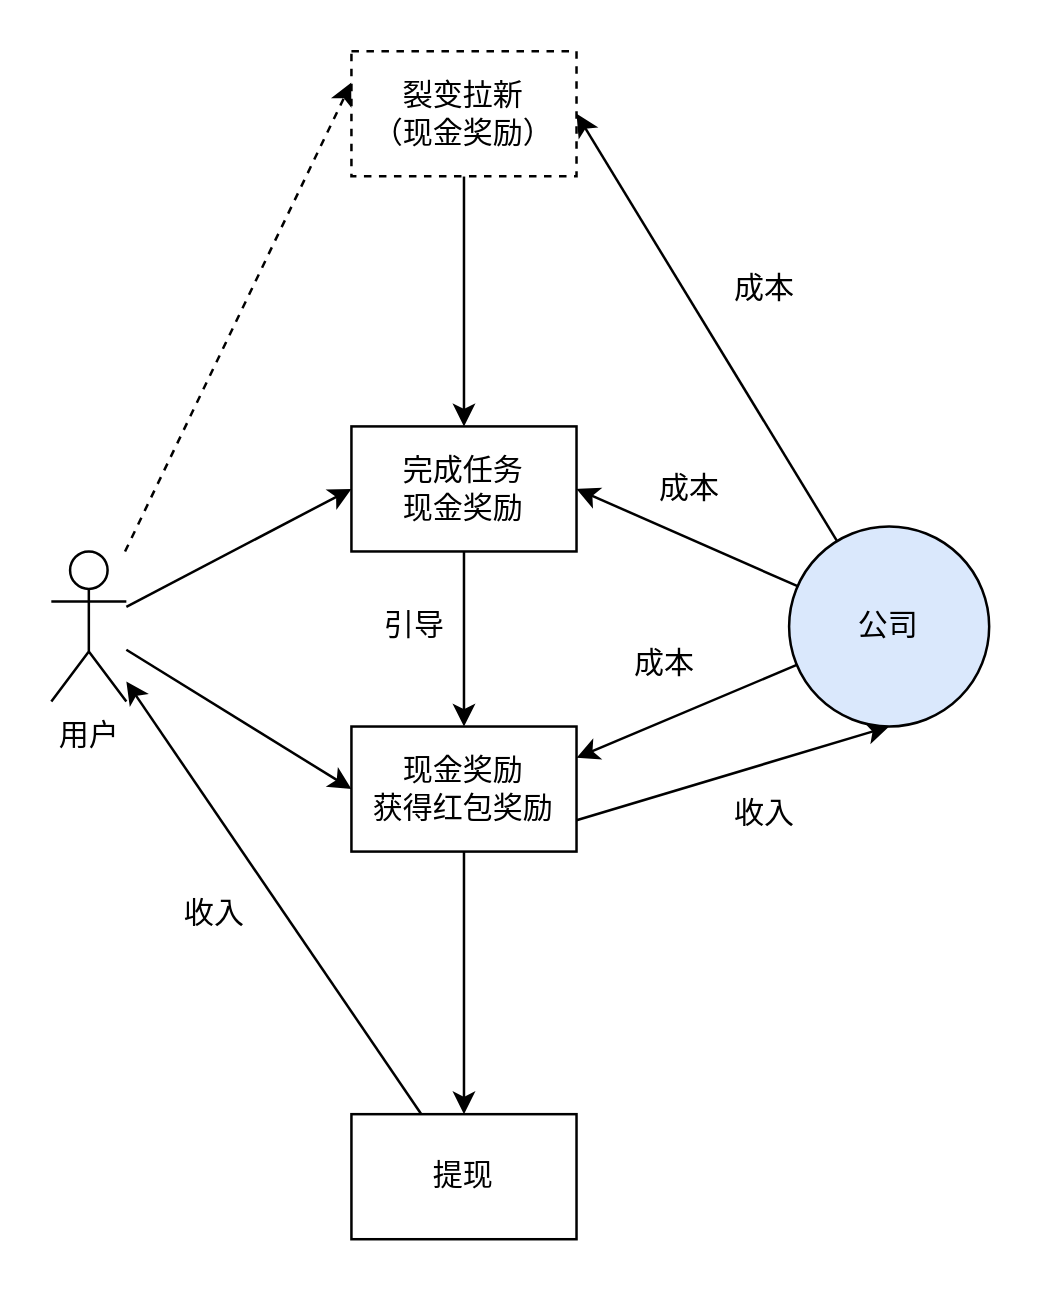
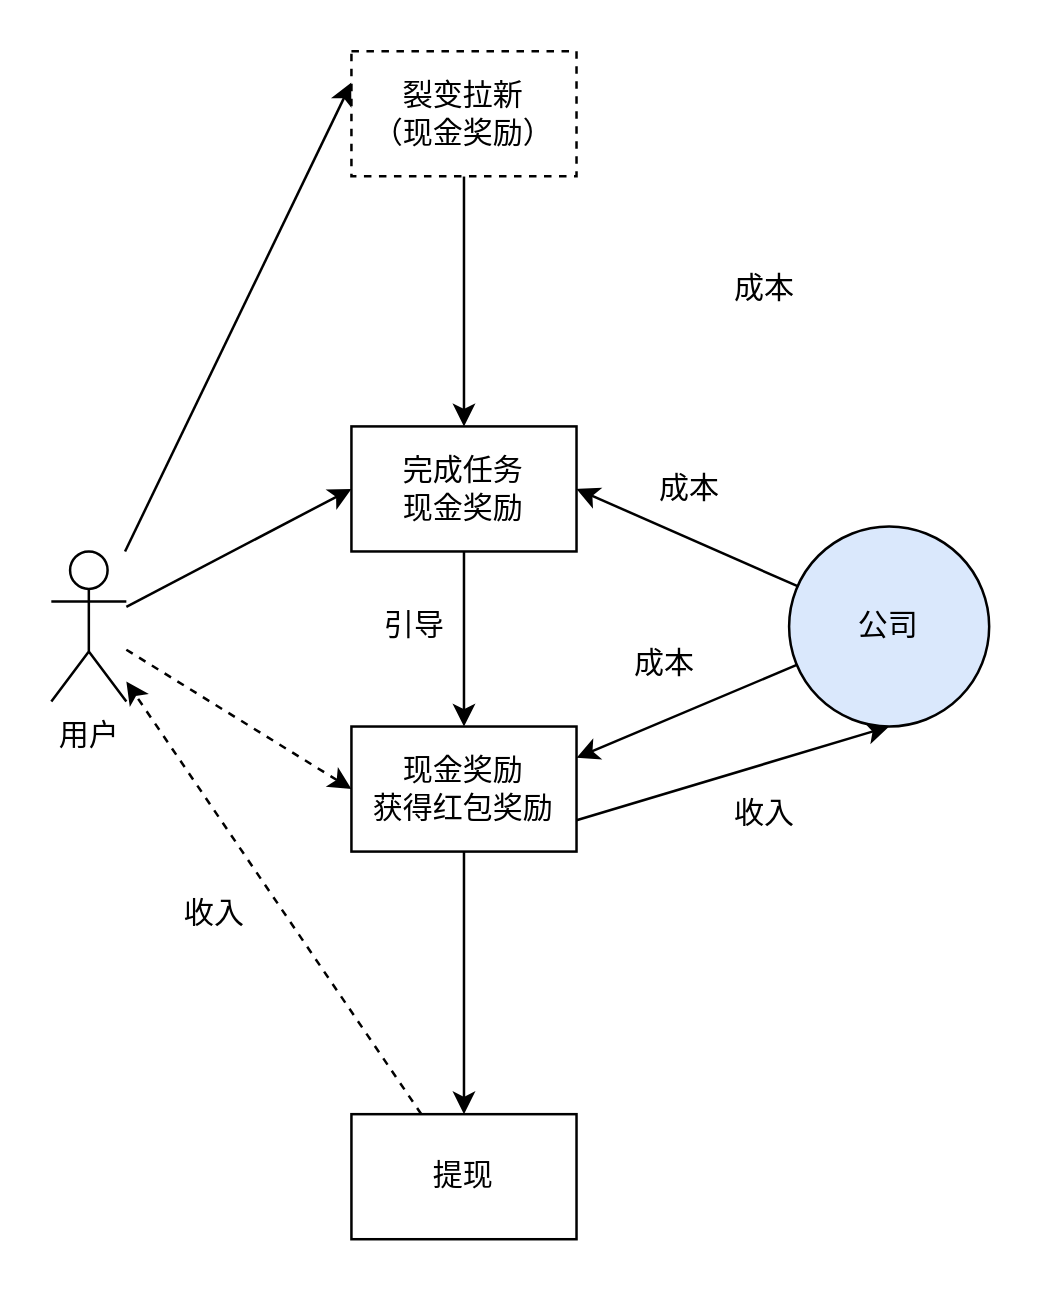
edge "用户" -> "裂变拉新 （现金奖励）": style dashed -> solid
edge "公司" -> "裂变拉新 （现金奖励）": removed
edge "用户" -> "现金奖励 获得红包奖励": style solid -> dashed
edge "提现" -> "用户": style solid -> dashed
